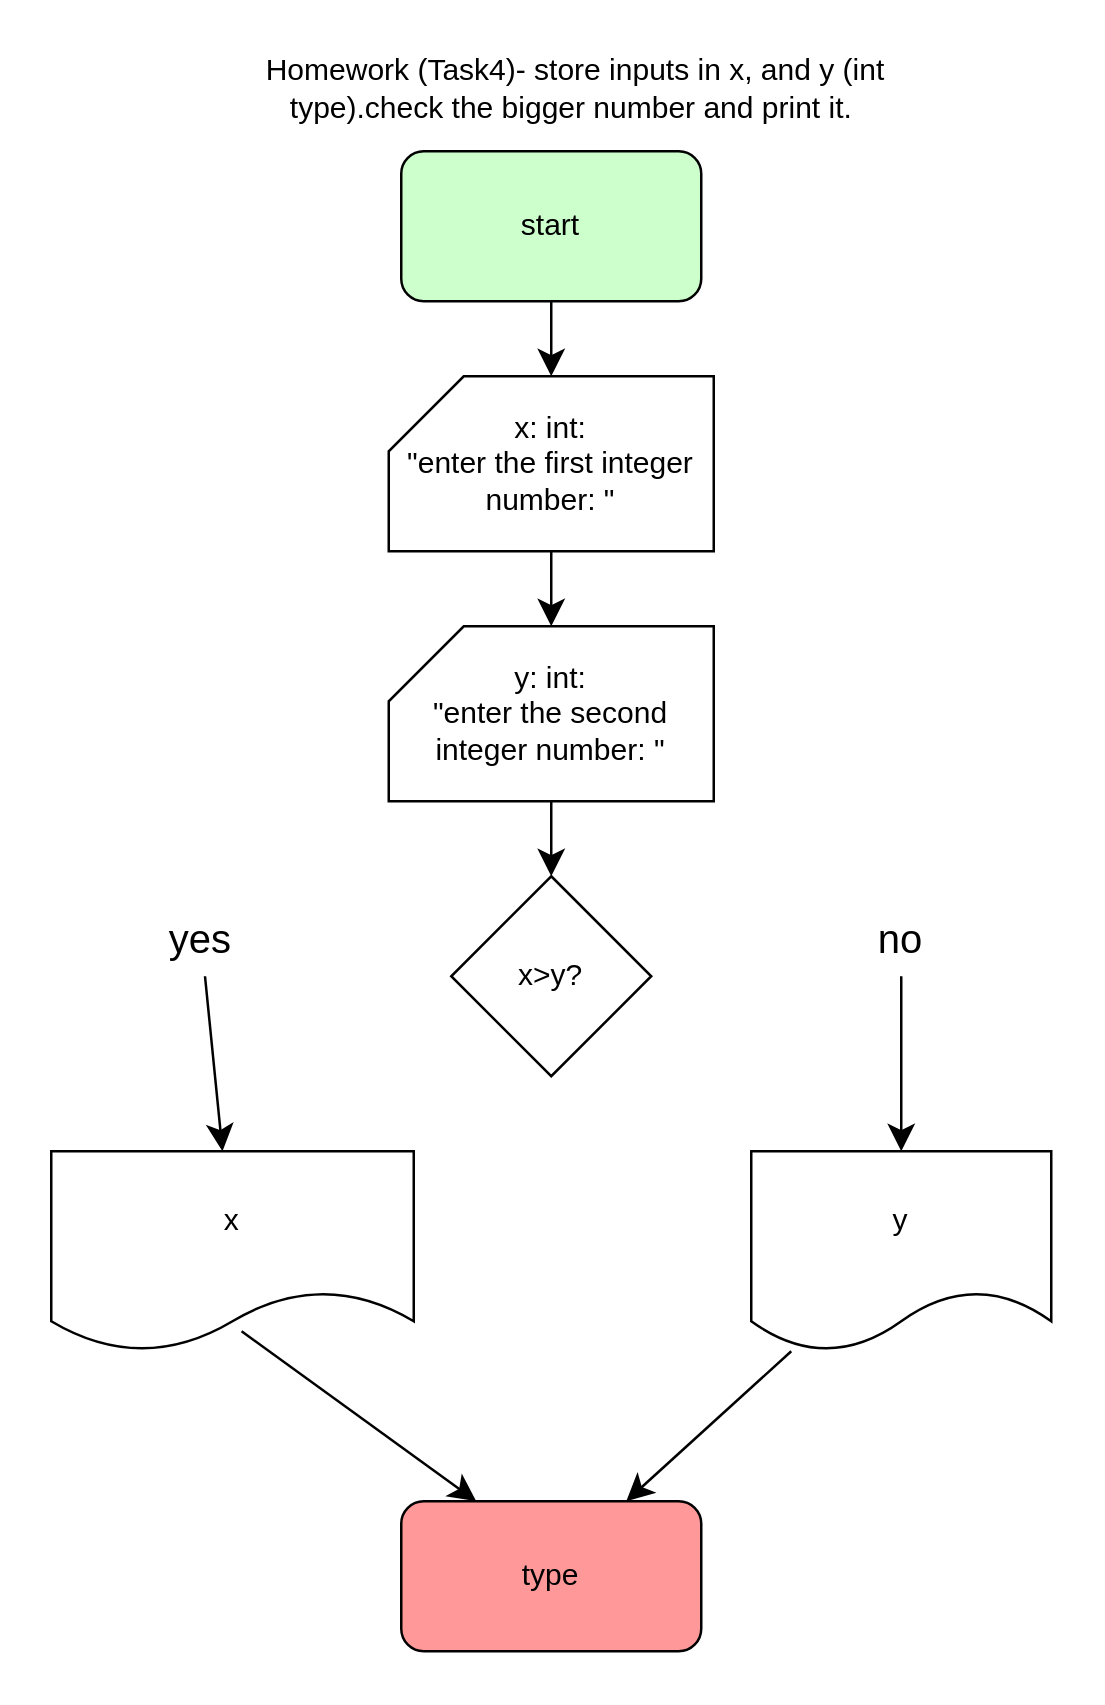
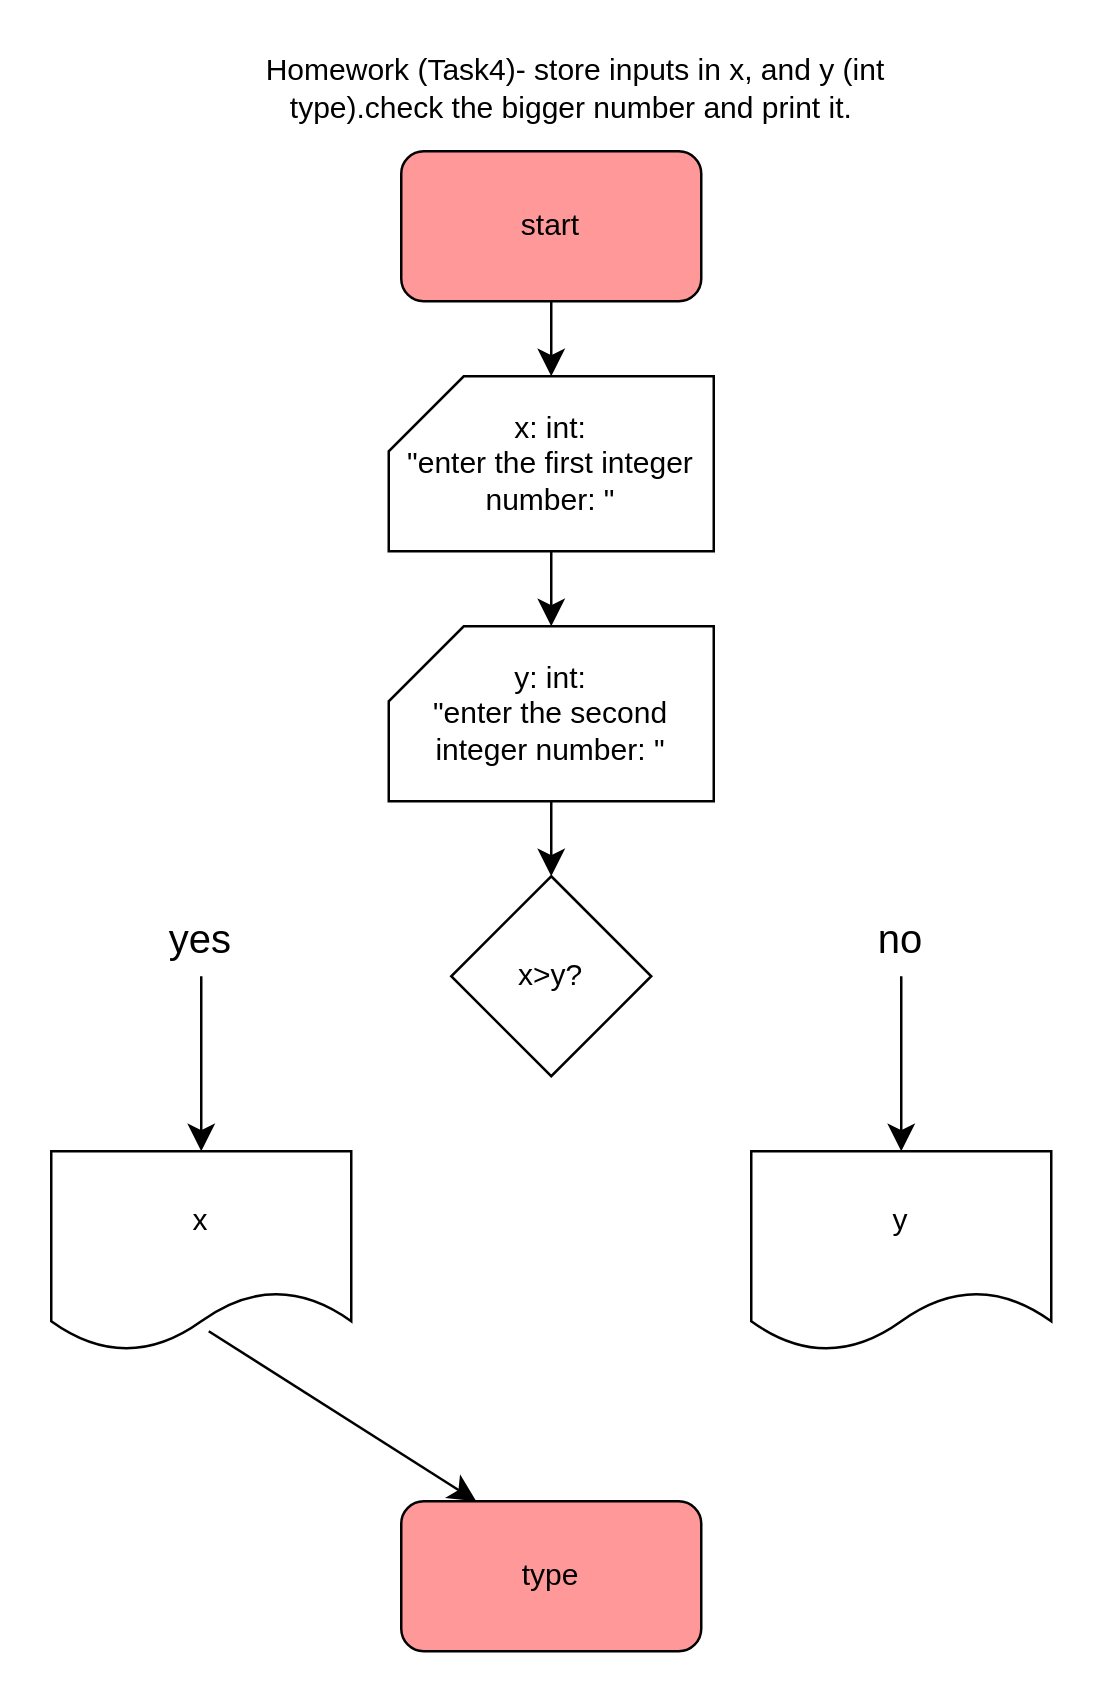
node "start": fillcolor #ccffcc -> #ff9999
node "x": size 363x200 -> 300x200
edge "y" -> "type": removed
